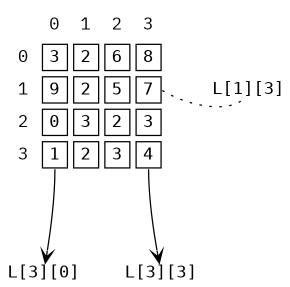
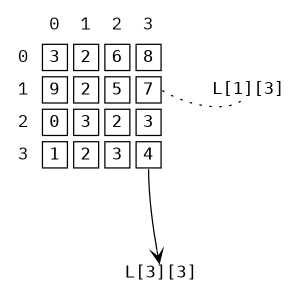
node "L[3][0]": removed
